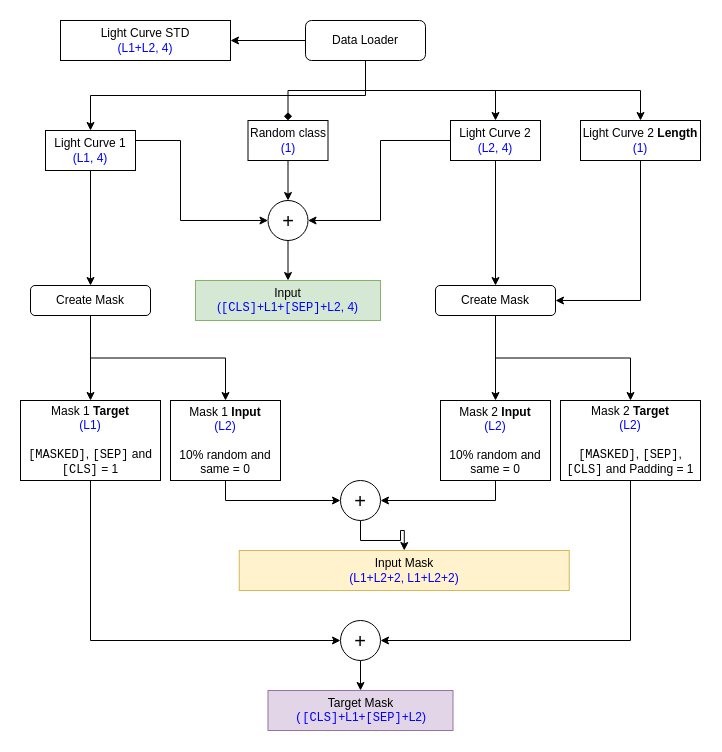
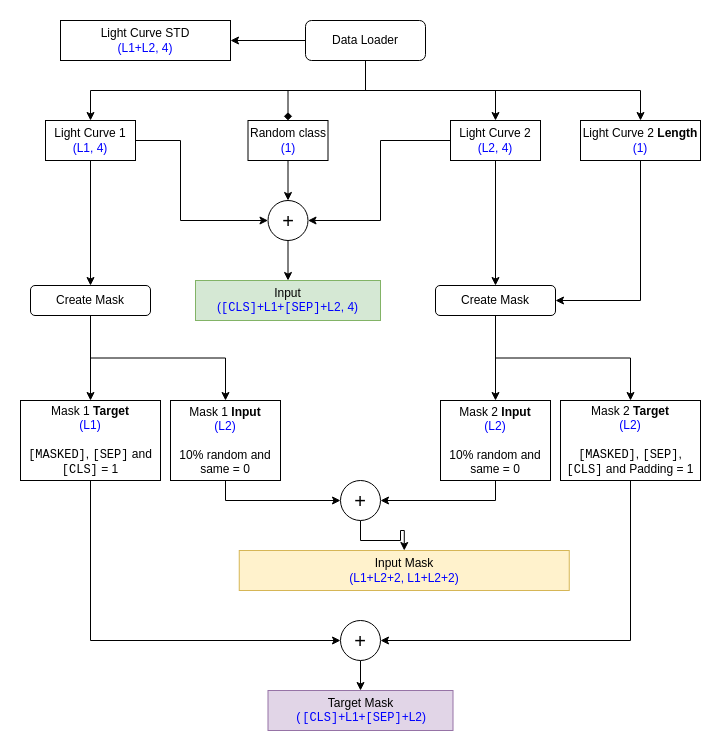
node "Light Curve 1 (L1, 4)": moved (91, 151) -> (91, 141)
